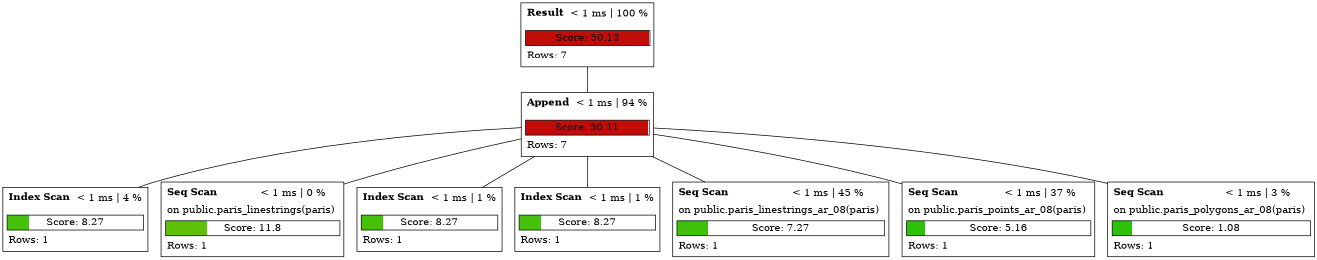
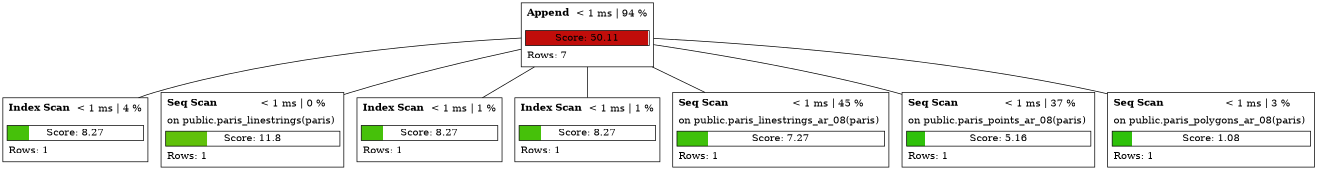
node "Result": removed
